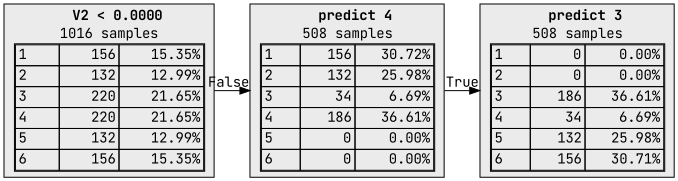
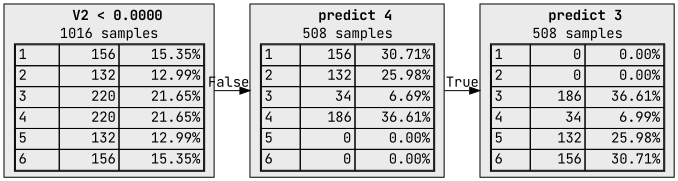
node "predict 4": text "30.72%" -> "30.71%"
node "predict 3": text "6.69%" -> "6.99%"
